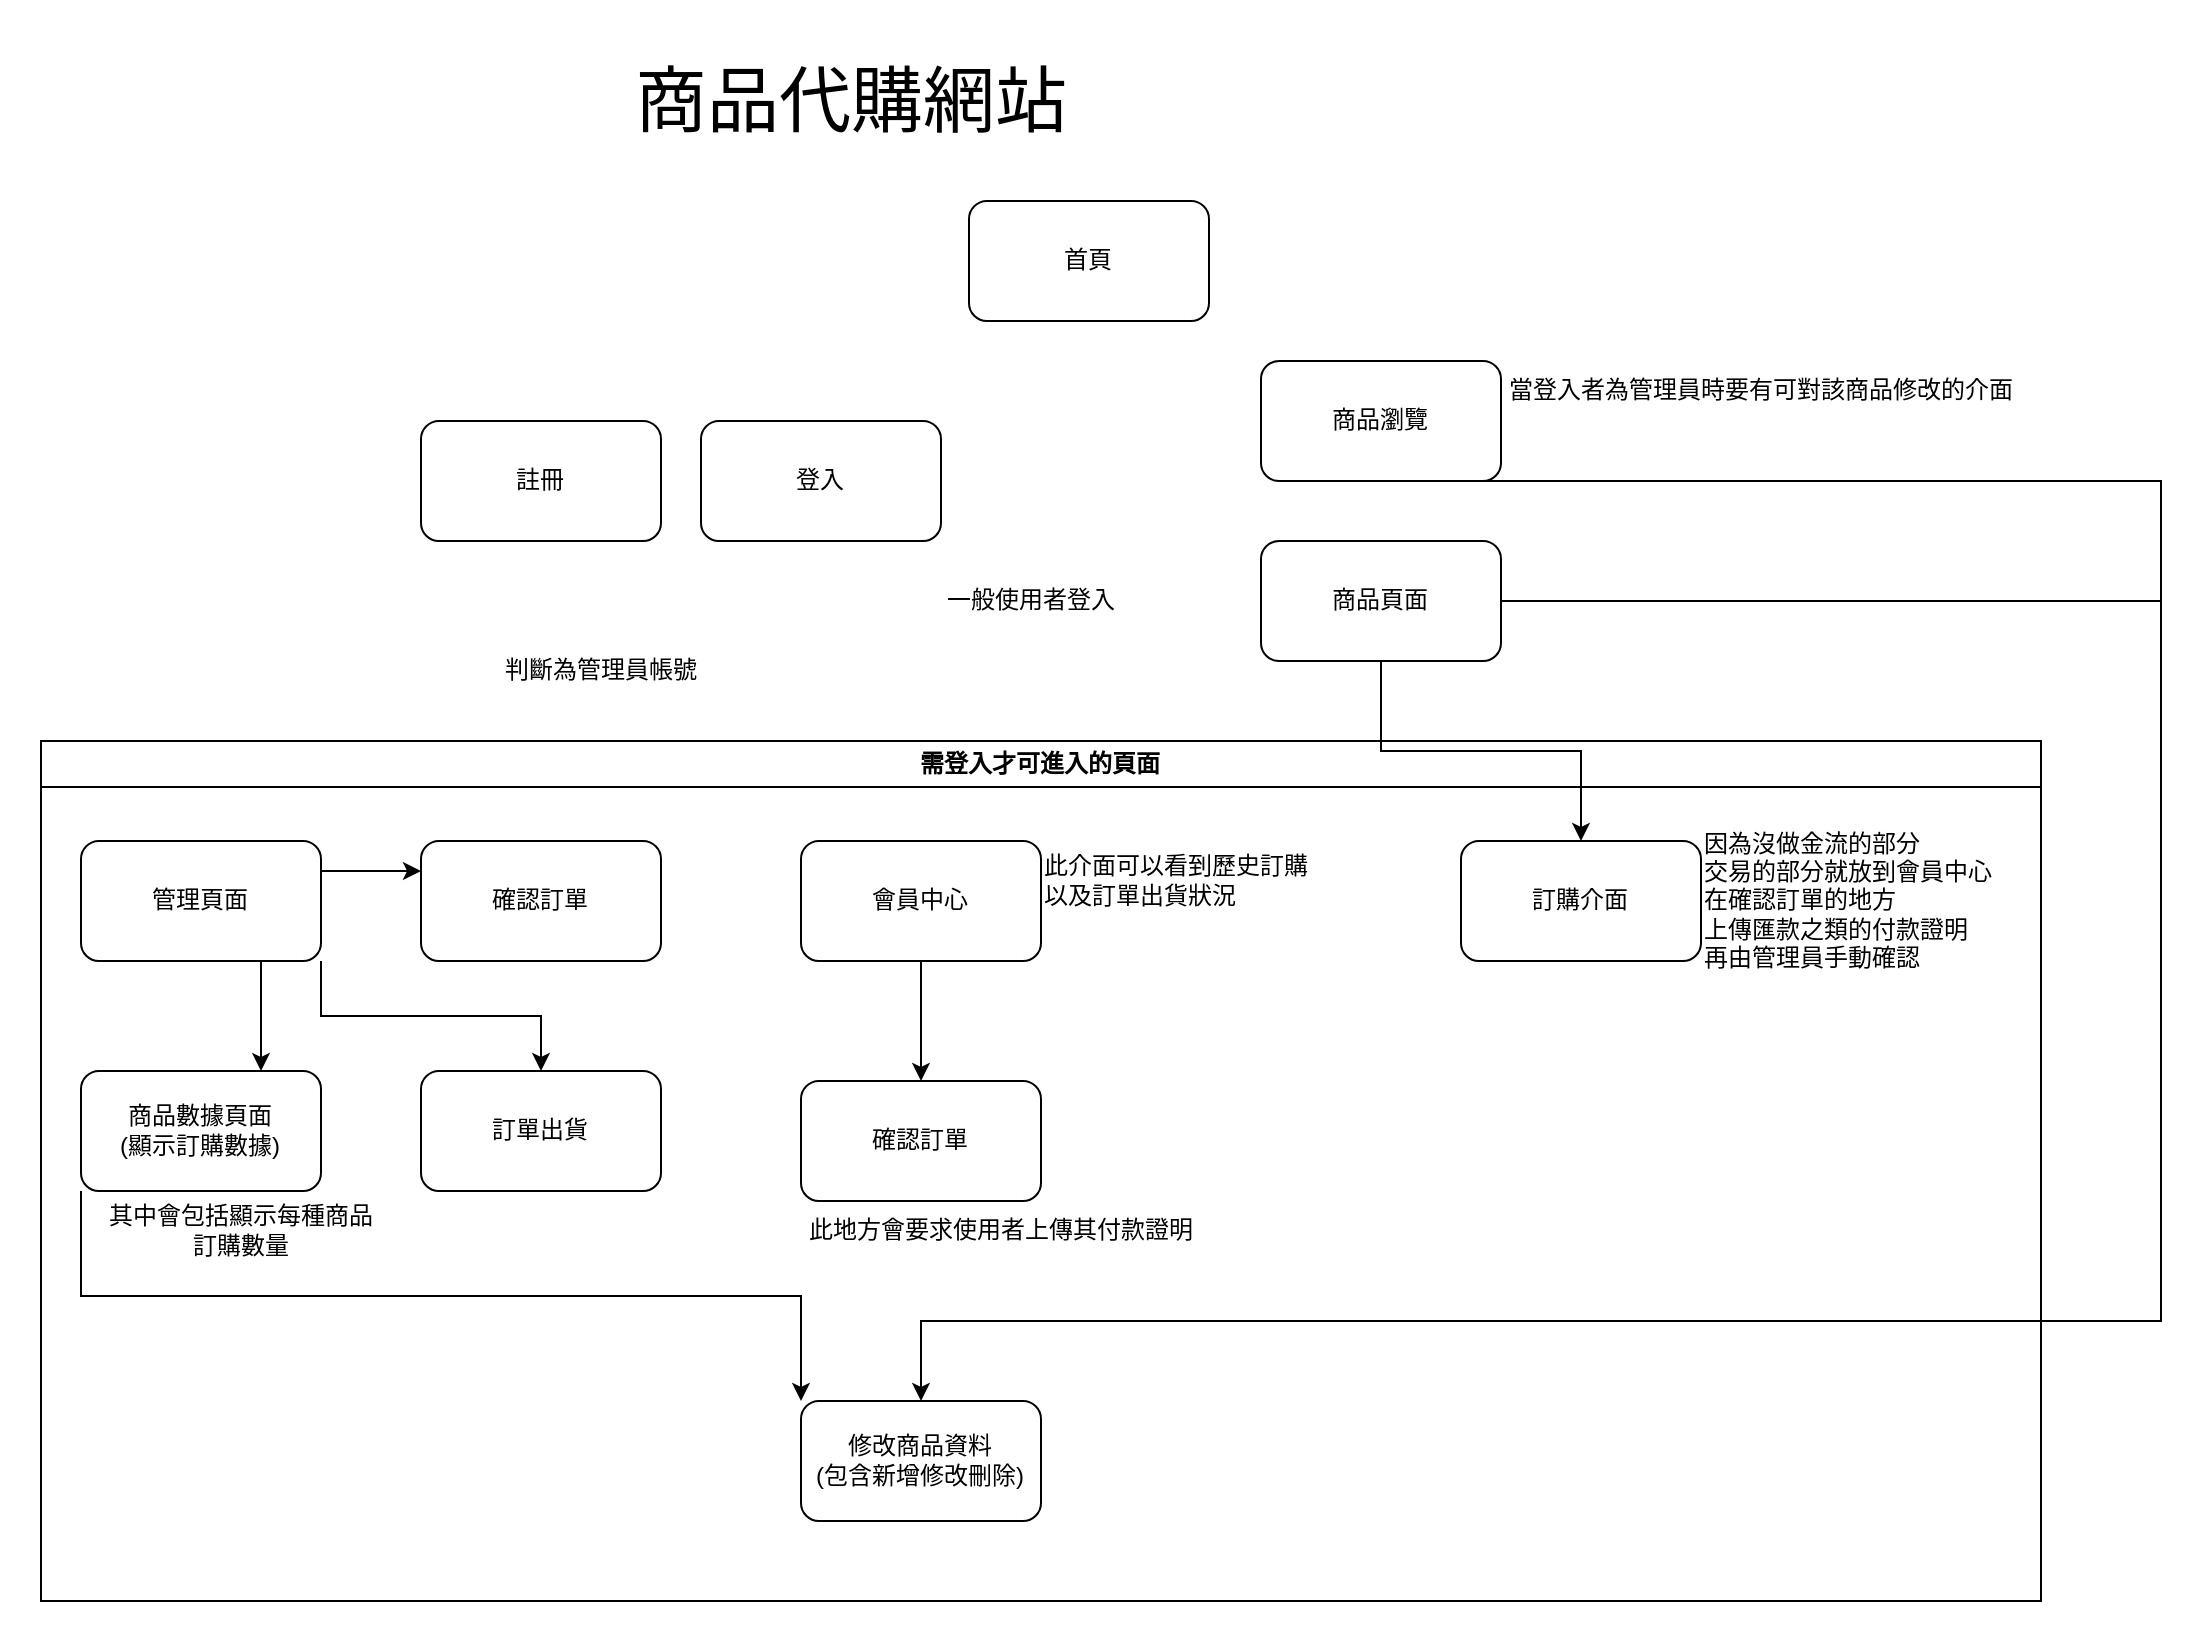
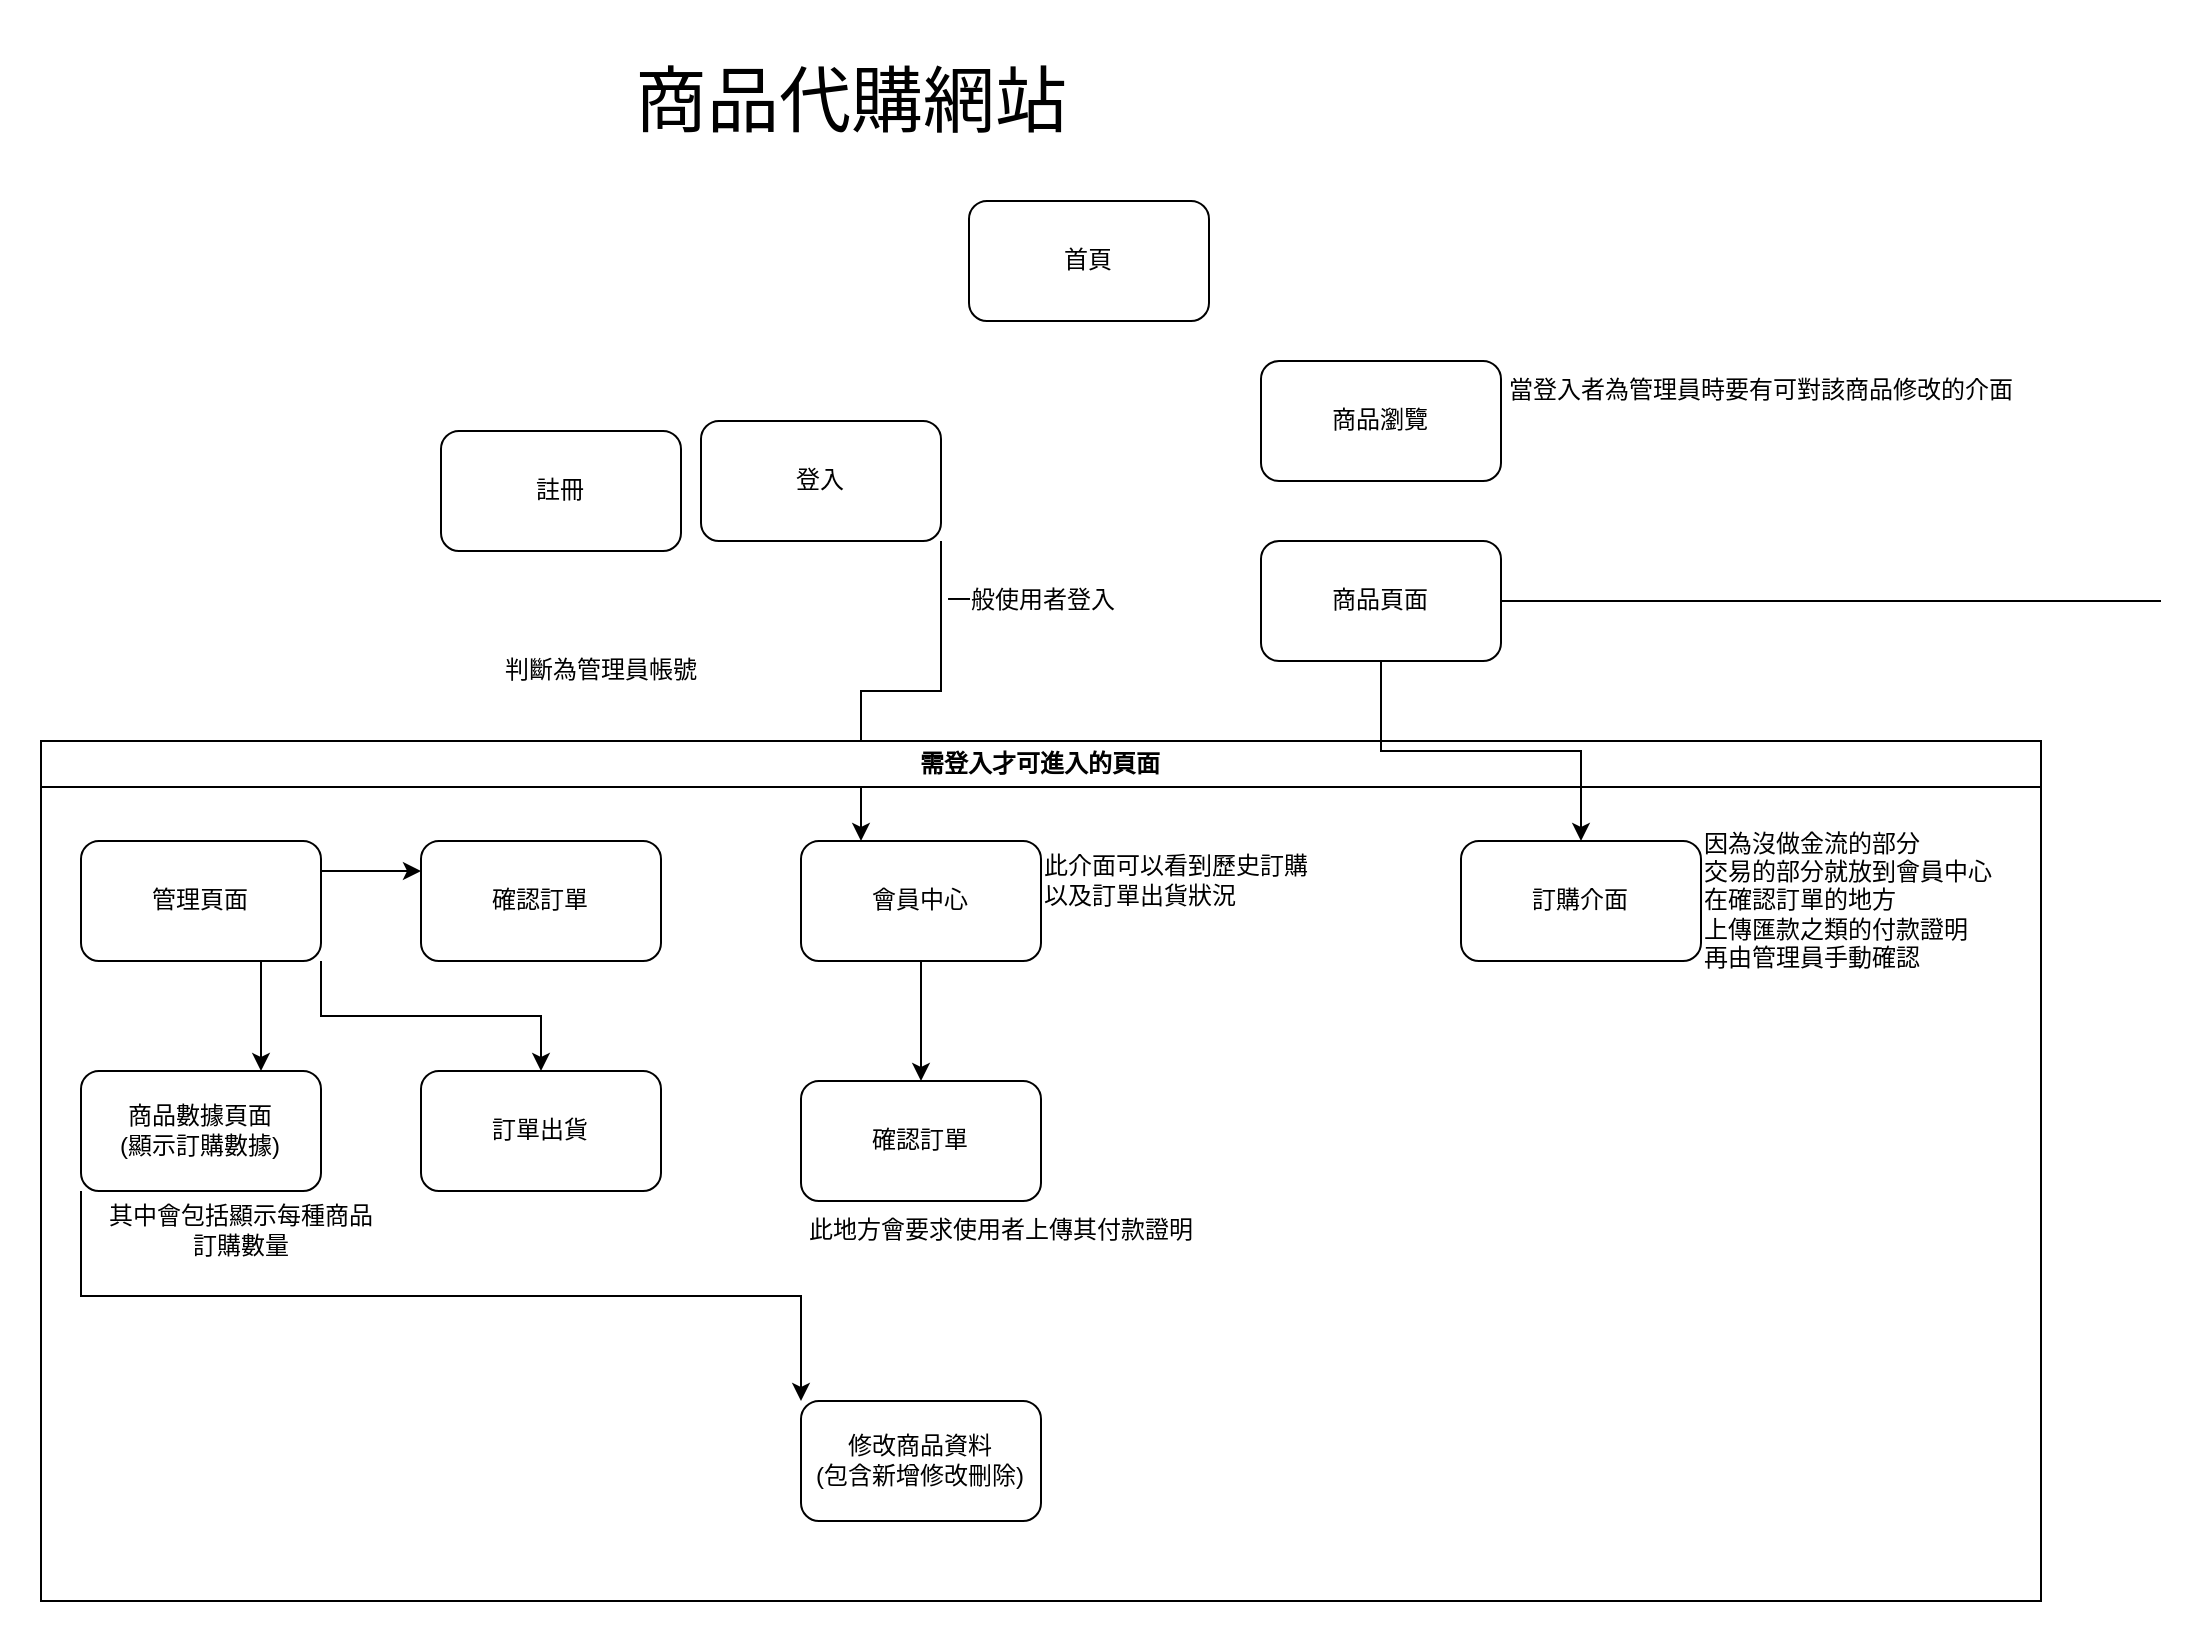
node "註冊": moved (541, 481) -> (561, 491)
edge "登入" -> "會員中心": added
edge "商品瀏覽" -> "修改商品資料 (包含新增修改刪除)": removed
